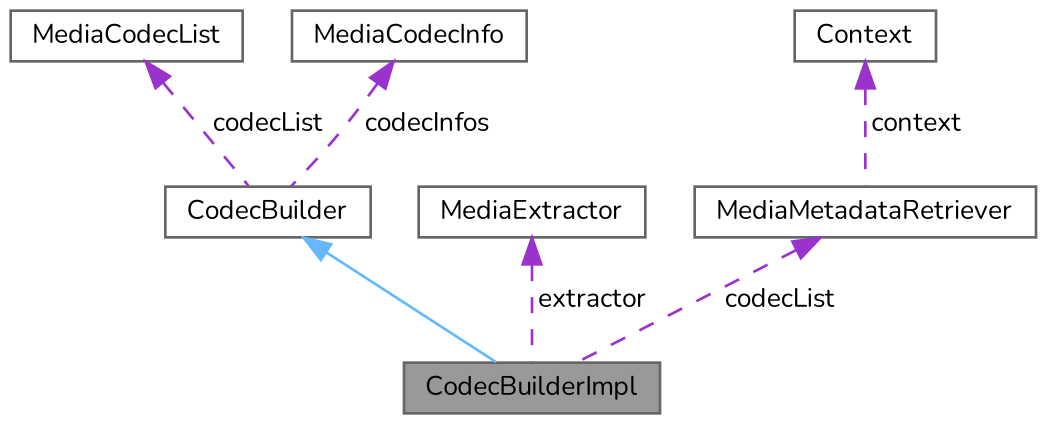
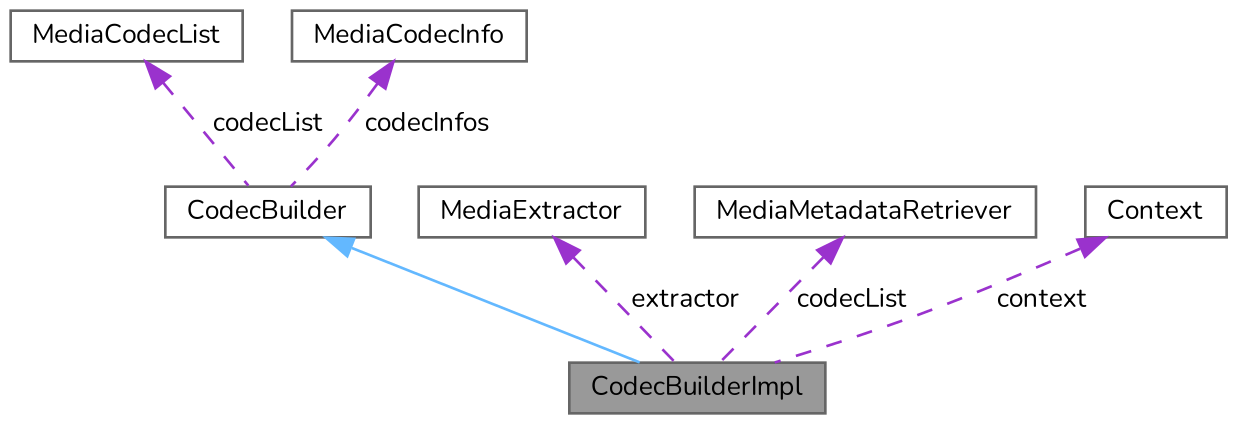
edge "MediaMetadataRetriever" -> "Context": now "CodecBuilderImpl" -> "Context"
